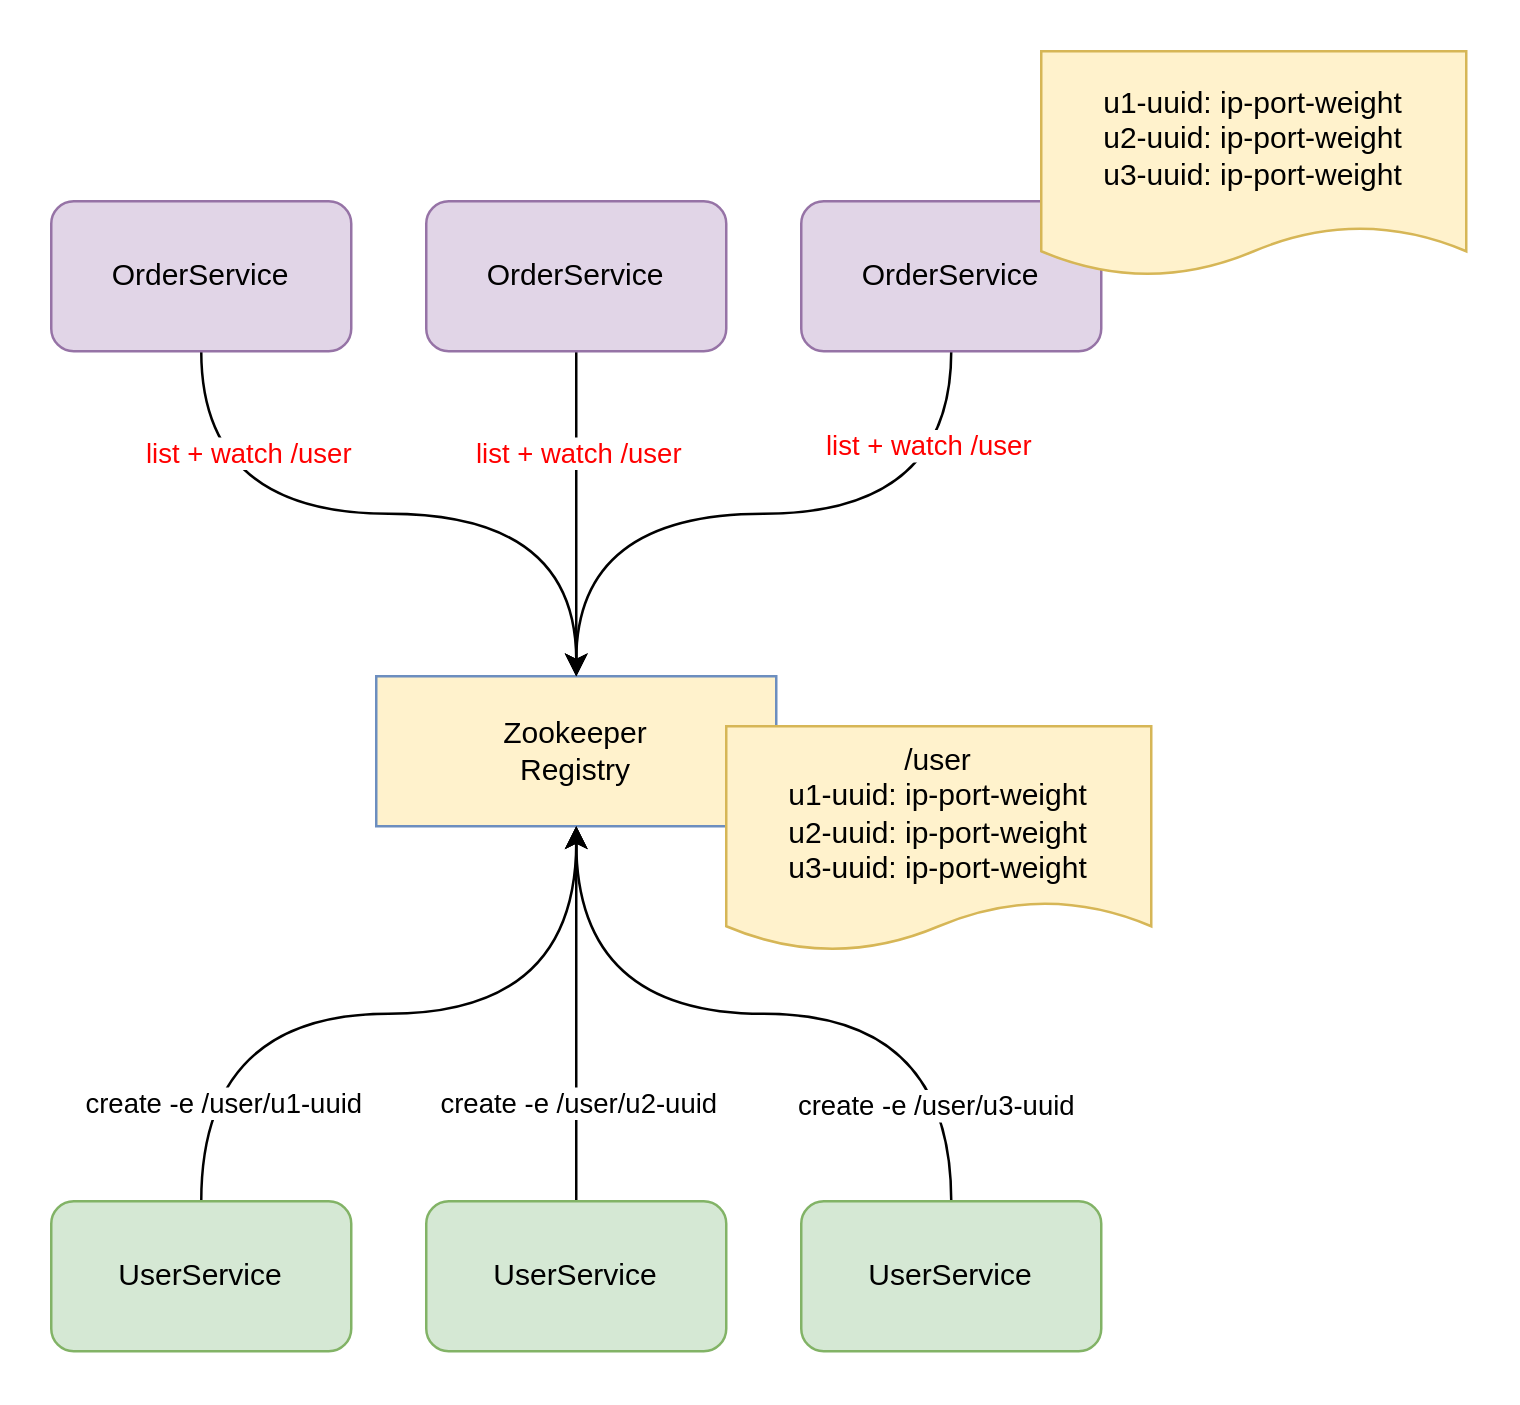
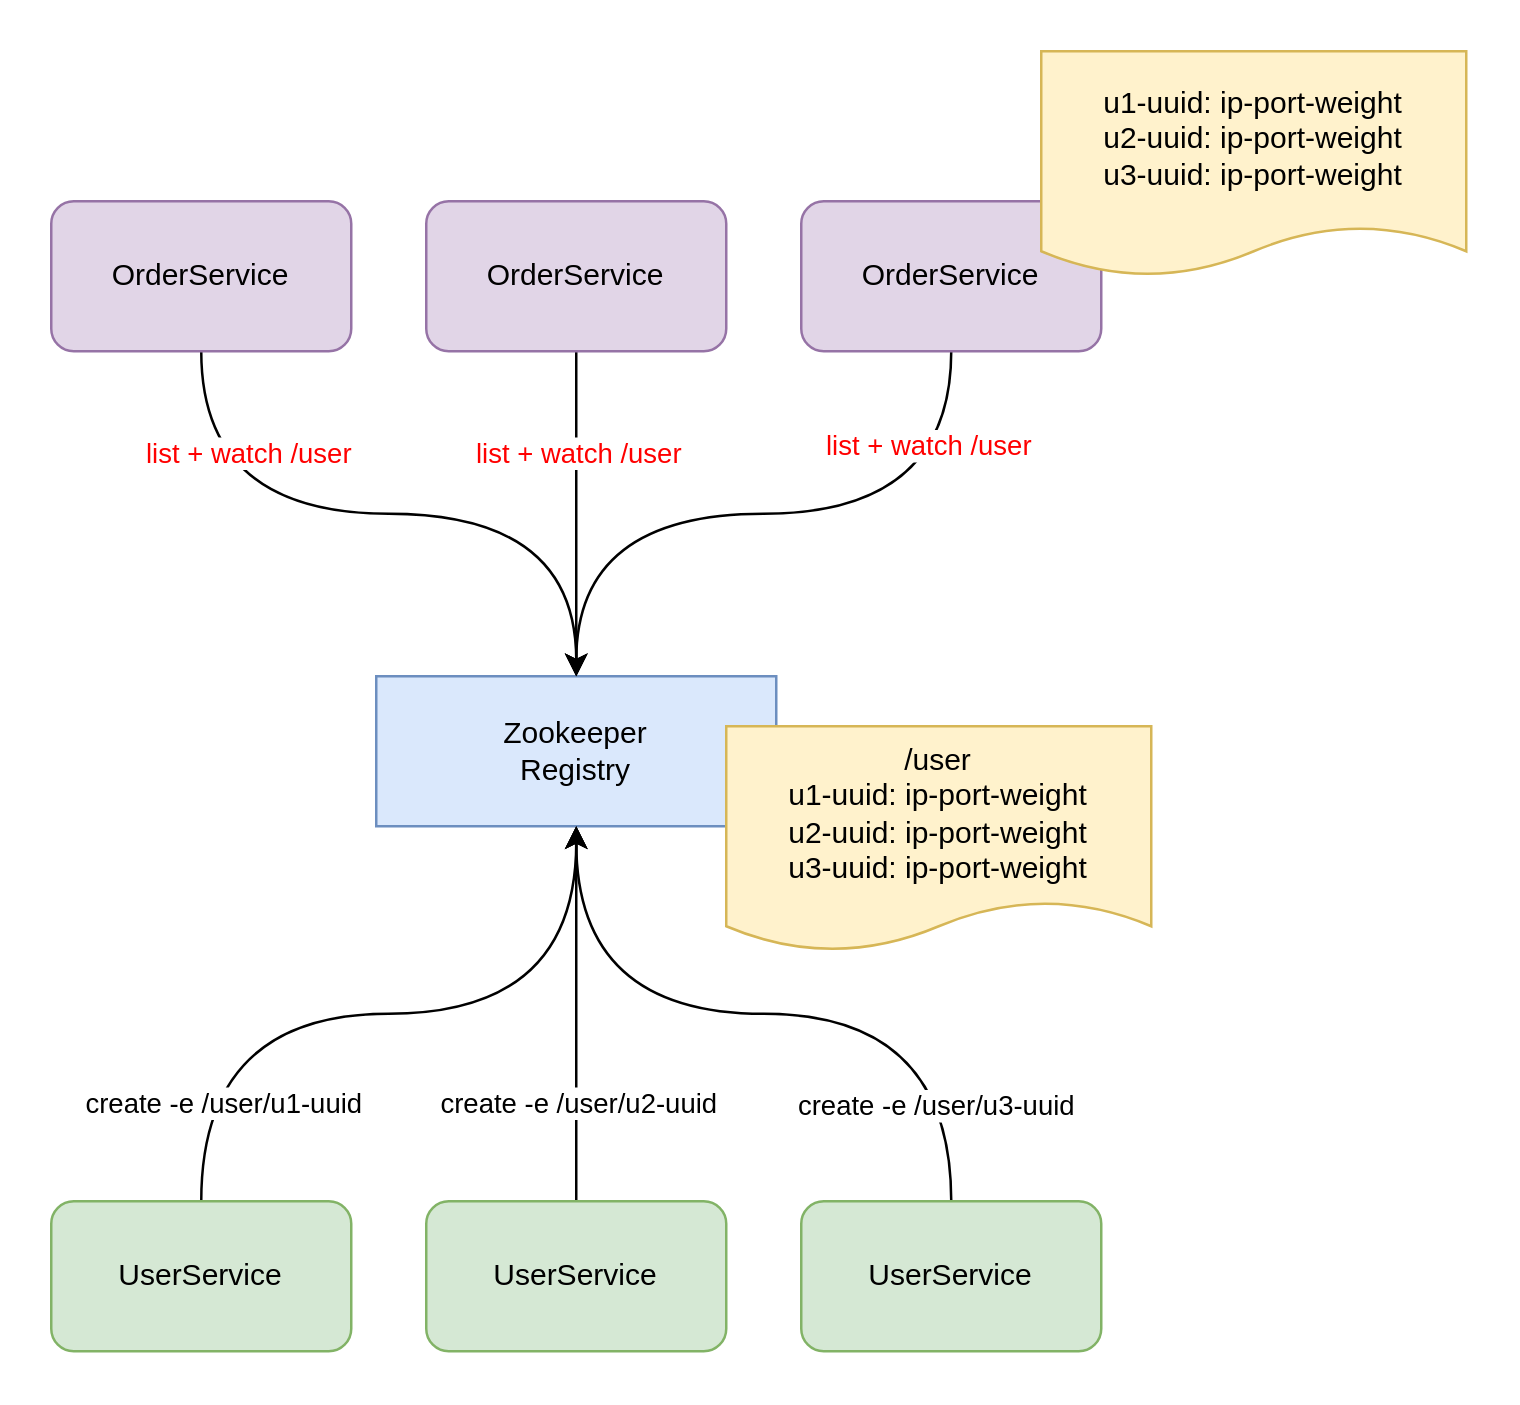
node "Zookeeper Registry": fillcolor #fff2cc -> #dae8fc
